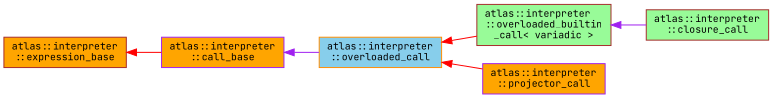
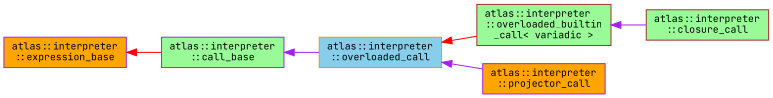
node "atlas::interpreter ::expression_base": color brown -> purple
node "atlas::interpreter ::call_base": fillcolor orange -> palegreen
edge "atlas::interpreter ::projector_call" -> "atlas::interpreter ::overloaded_call": color red -> purple
